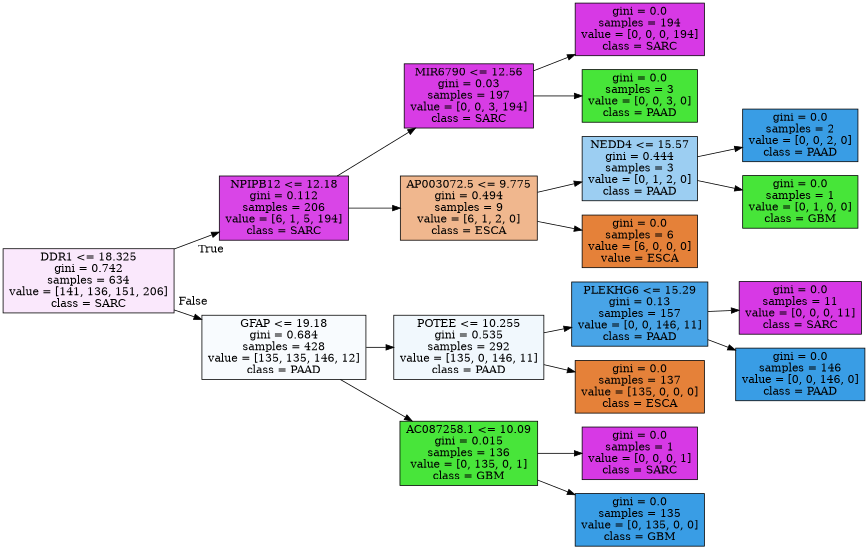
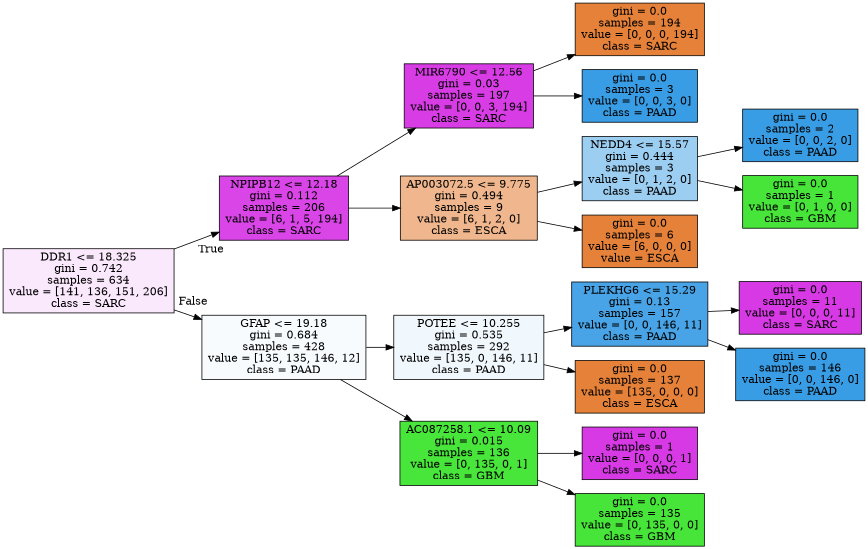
node "gini = 0.0 samples = 194 value = [0, 0, 0, 194] class = SARC": fillcolor #d739e5 -> #e58139
node "gini = 0.0 samples = 3 value = [0, 0, 3, 0] class = PAAD": fillcolor #47e539 -> #399de5
node "gini = 0.0 samples = 135 value = [0, 135, 0, 0] class = GBM": fillcolor #399de5 -> #47e539
